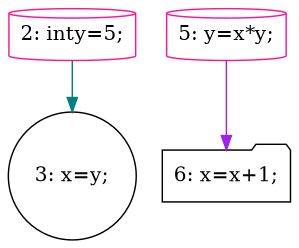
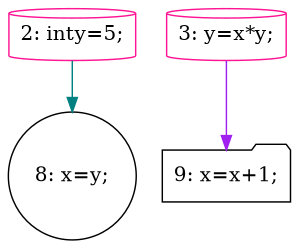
node "5: y=x*y;": label "5: y=x*y;" -> "3: y=x*y;"
node "3: x=y;": label "3: x=y;" -> "8: x=y;"
node "6: x=x+1;": label "6: x=x+1;" -> "9: x=x+1;"
